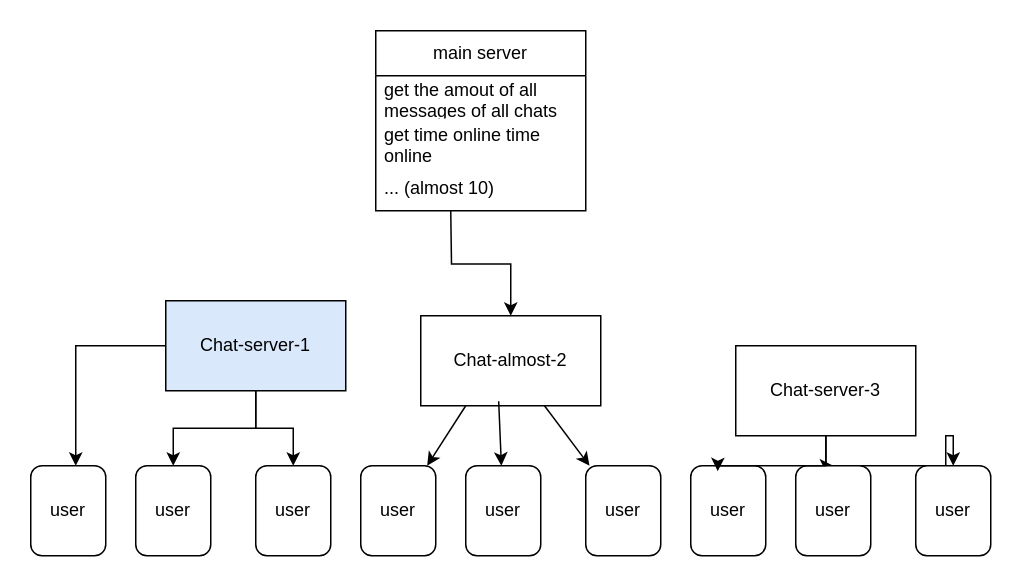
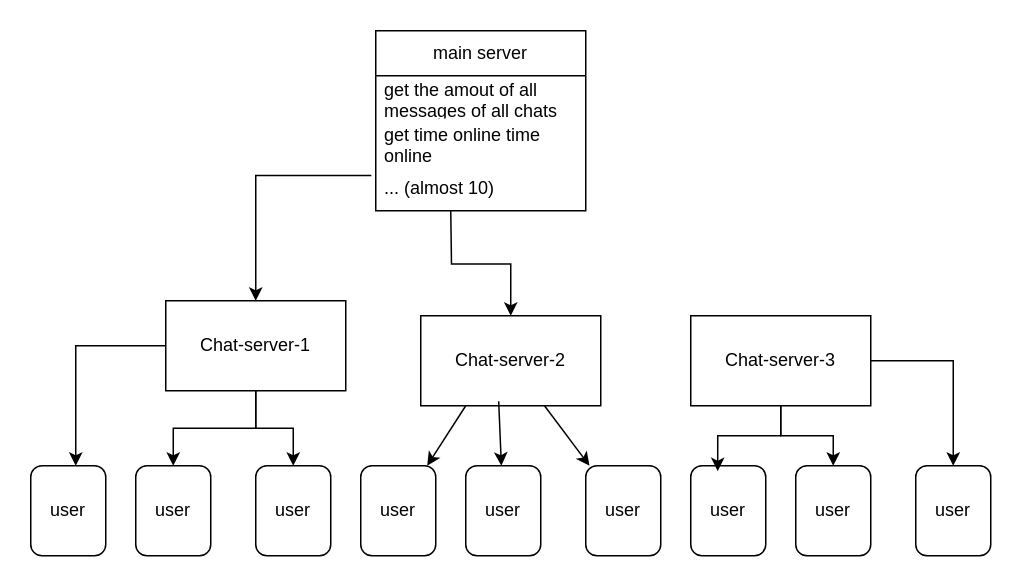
edge "... (almost 10)" -> "Chat-server-1": added
node "Chat-server-1": fillcolor #dae8fc -> #ffffff
node "Chat-almost-2": label "Chat-almost-2" -> "Chat-server-2"
node "Chat-server-3": moved (826, 391) -> (781, 361)
